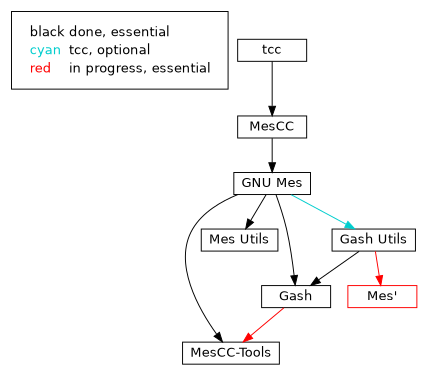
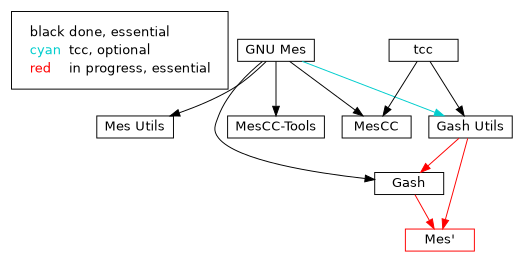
edge "tcc" -> "Gash Utils": added
edge "MesCC" -> "GNU Mes": reversed
edge "Gash Utils" -> "Gash": color black -> red
edge "Gash" -> "MesCC-Tools": now "Gash" -> "Mes'"
